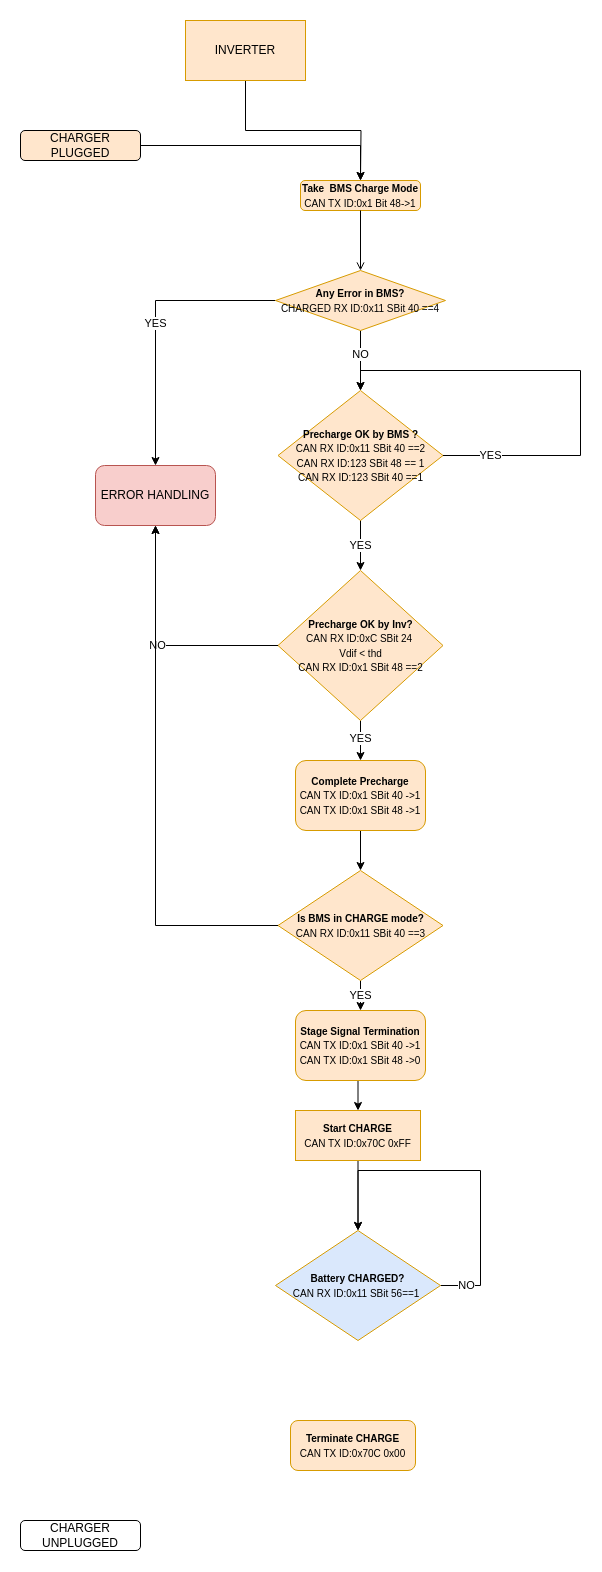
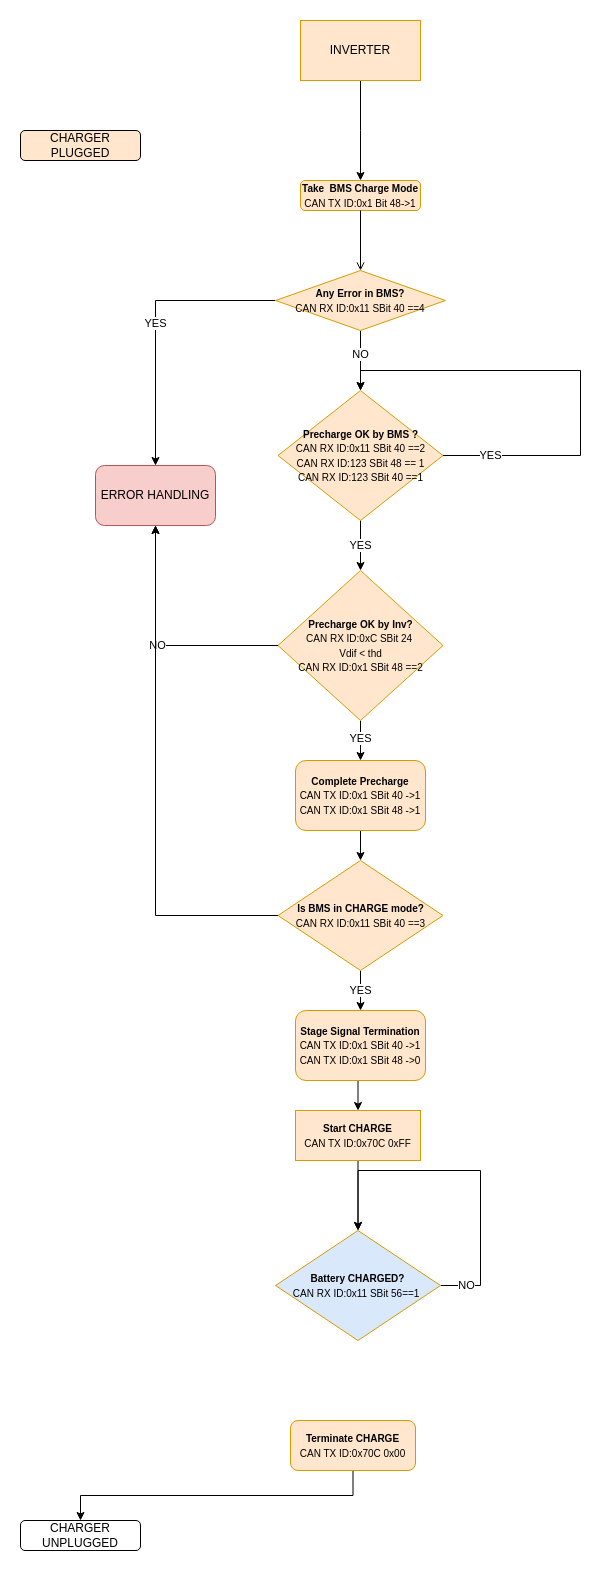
node "INVERTER": moved (246, 51) -> (361, 51)
edge "CHARGER PLUGGED" -> "Take BMS Charge Mode CAN TX ID:0x1 Bit 48->1": removed
node "Any Error in BMS? CHARGED RX ID:0x11 SBit 40 ==4": label "Any Error in BMS? CHARGED RX ID:0x11 SBit 40 ==4" -> "Any Error in BMS? CAN RX ID:0x11 SBit 40 ==4"
node "Is BMS in CHARGE mode? CAN RX ID:0x11 SBit 40 ==3": moved (361, 926) -> (361, 916)
edge "Terminate CHARGE CAN TX ID:0x70C 0x00" -> "CHARGER UNPLUGGED": added
